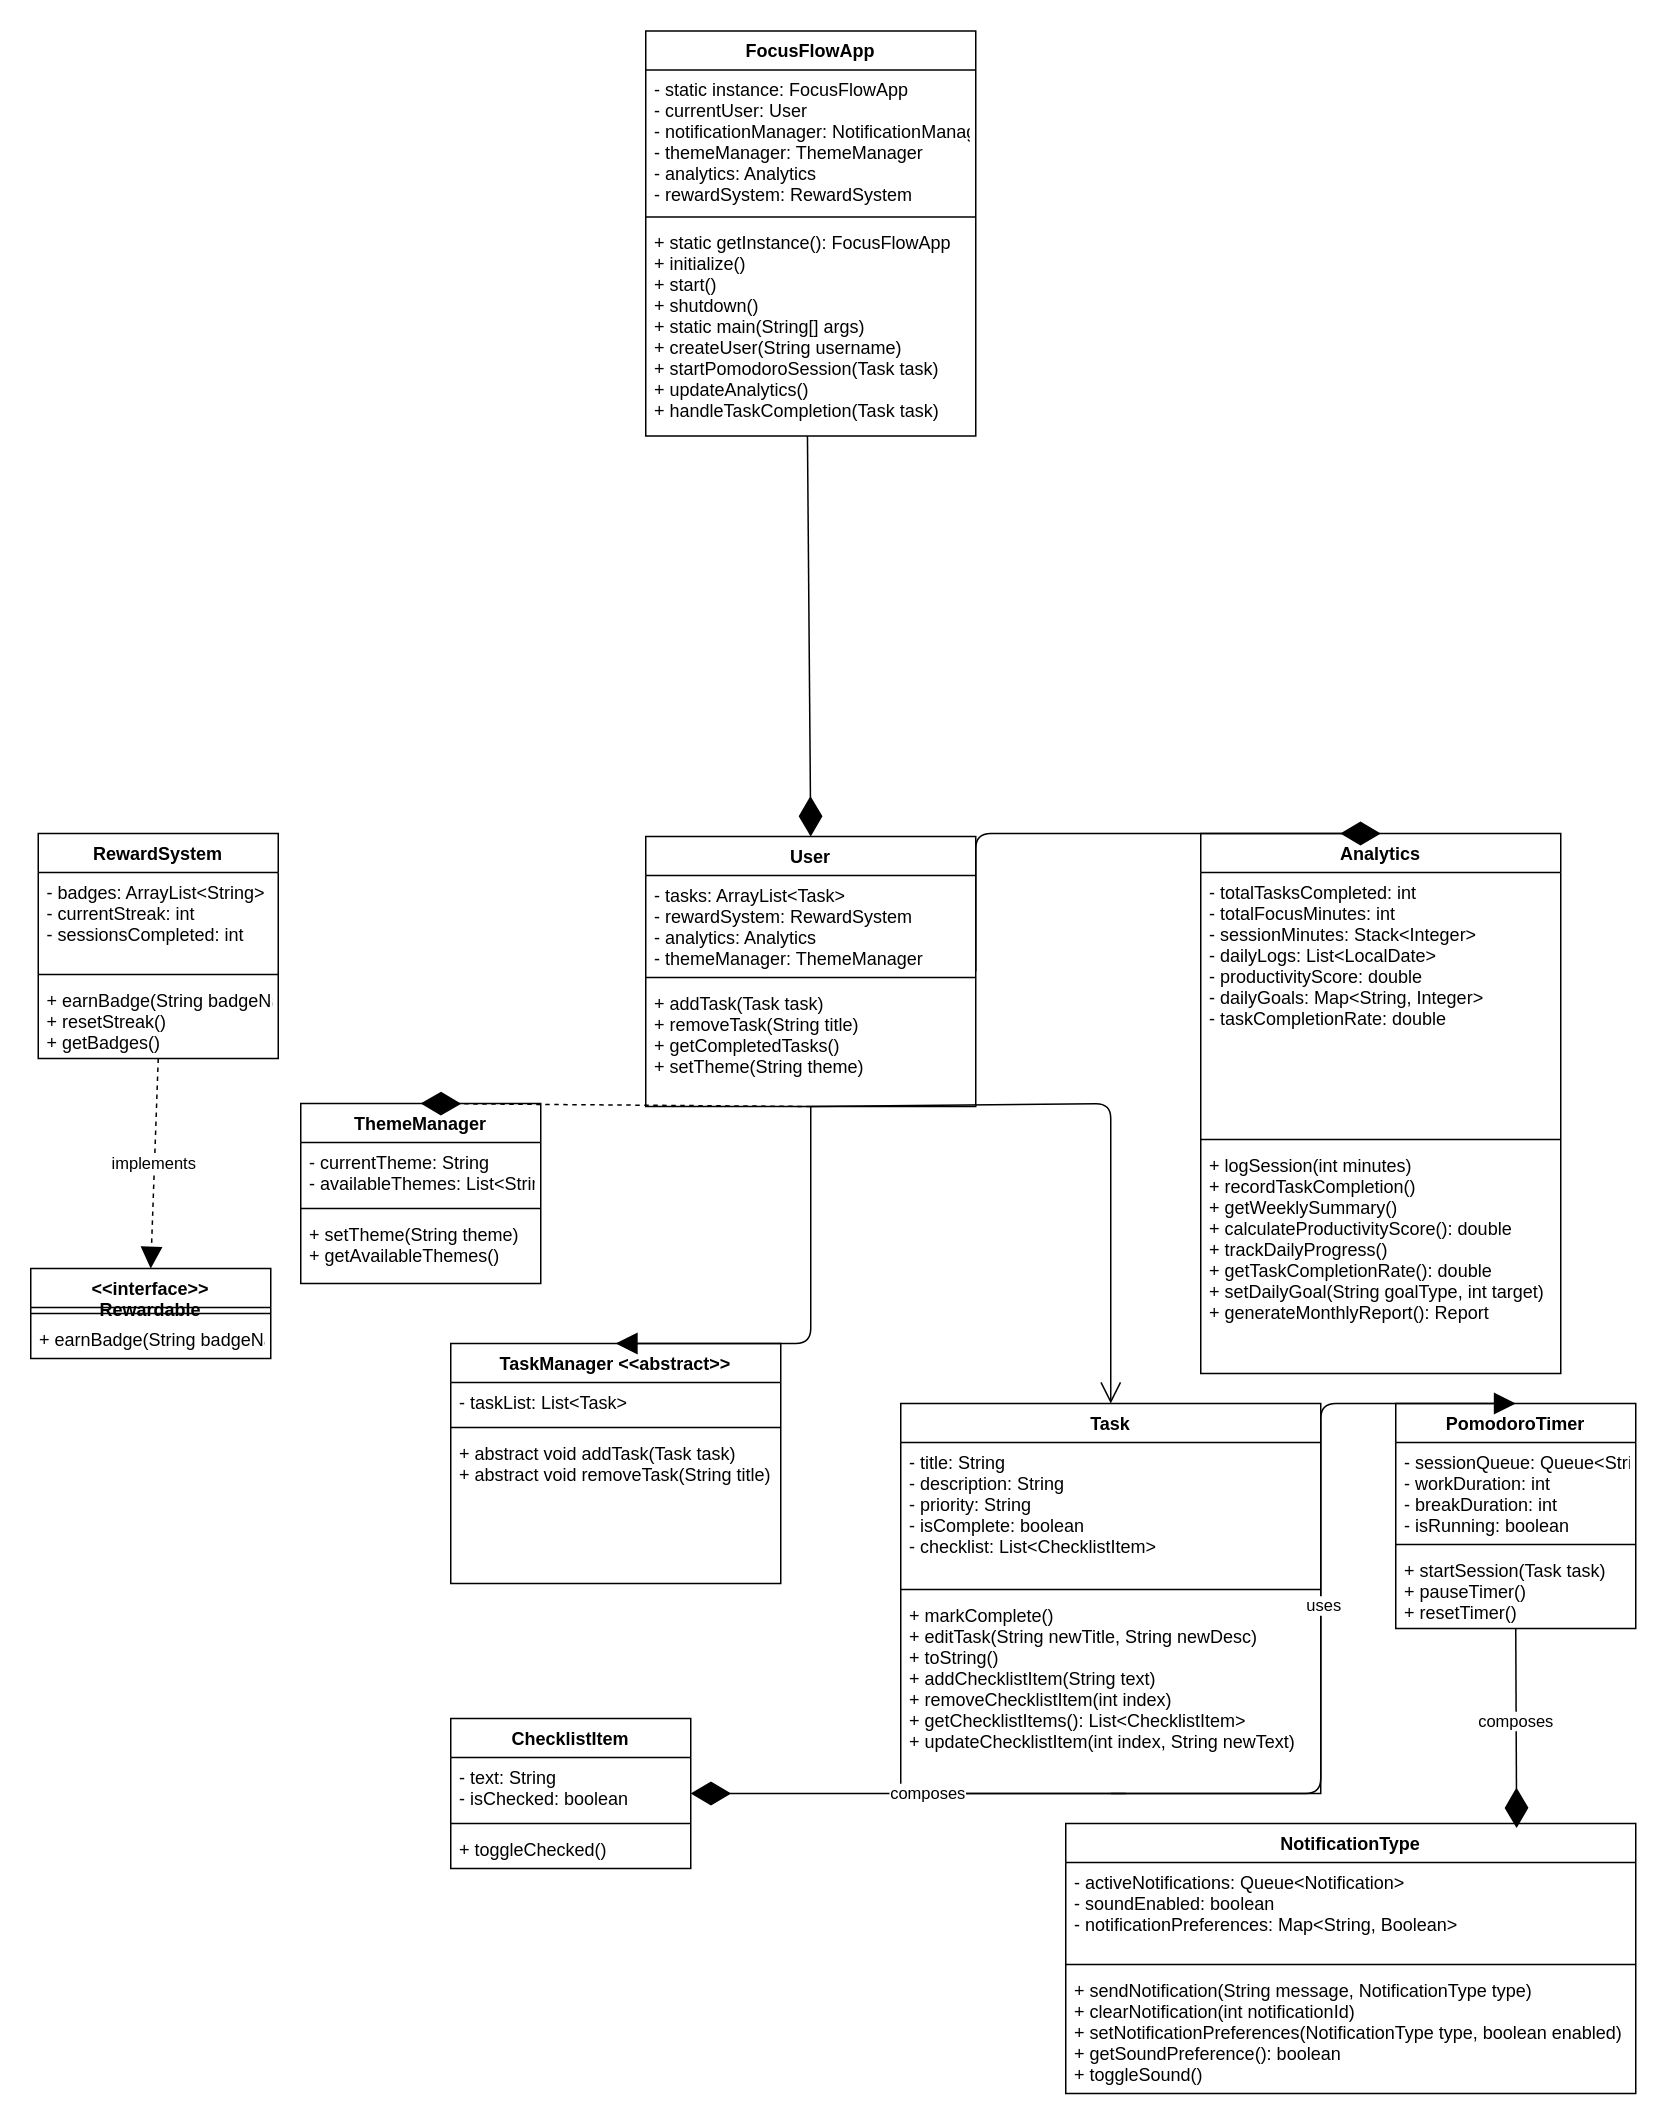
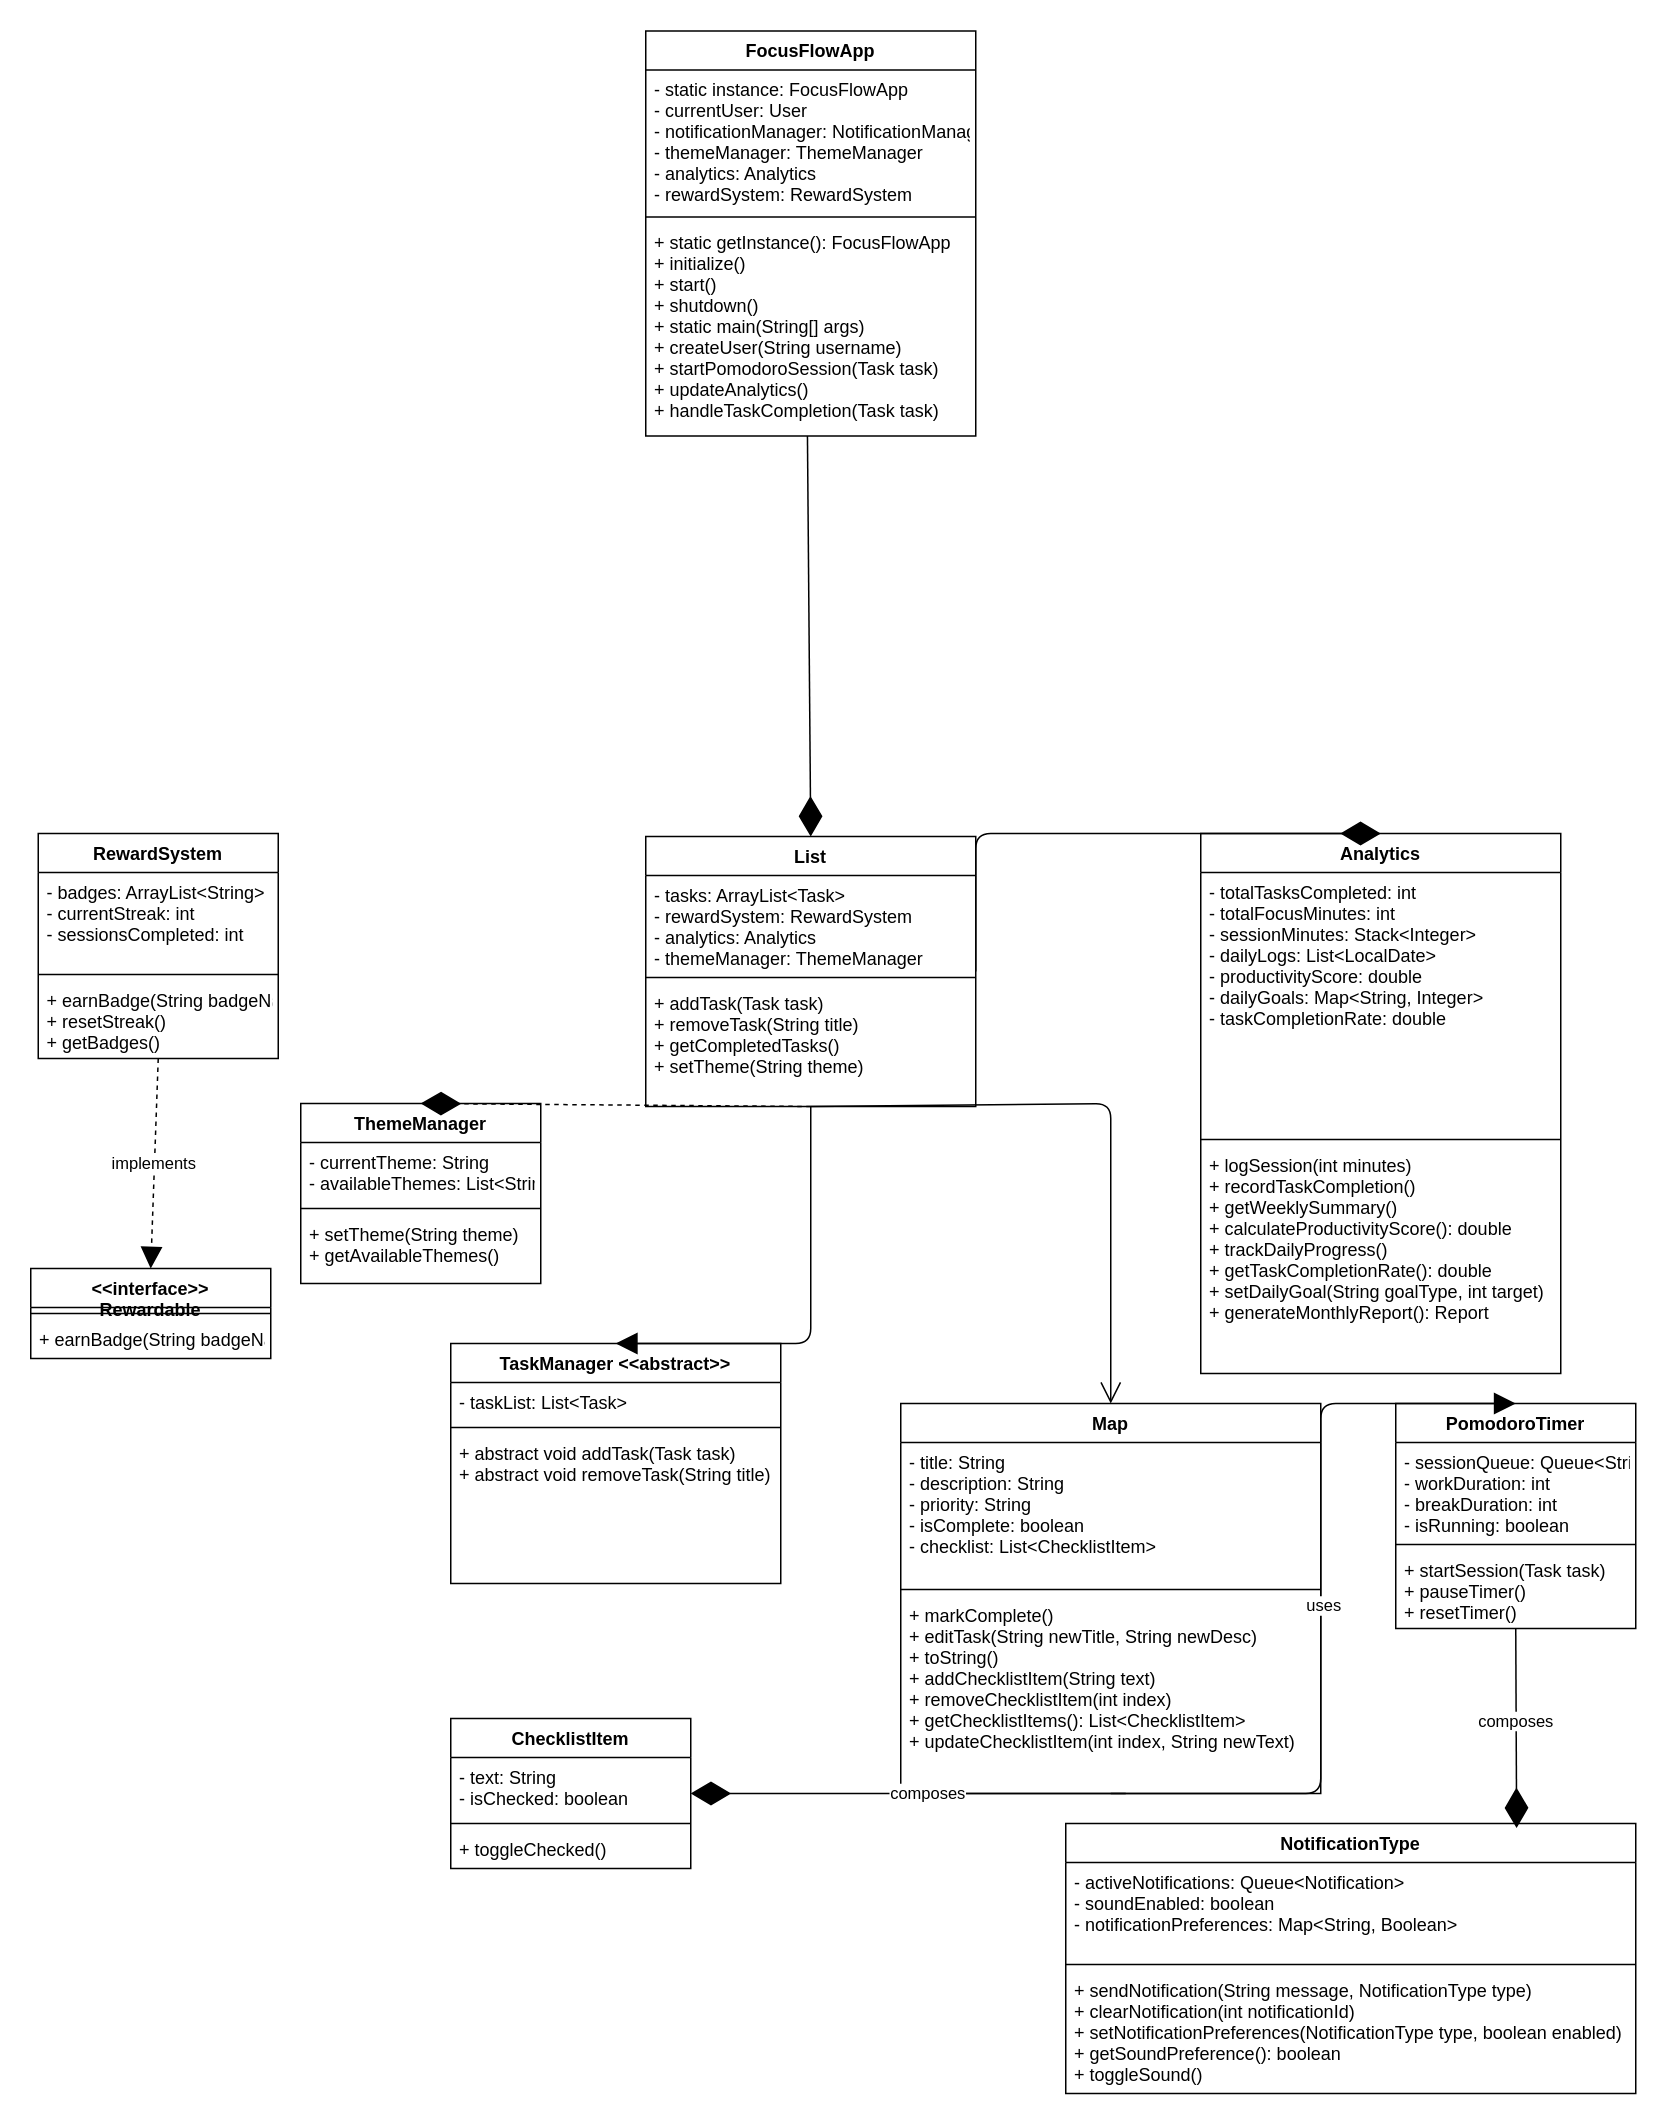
node "User": label "User" -> "List"
node "Task": label "Task" -> "Map"
